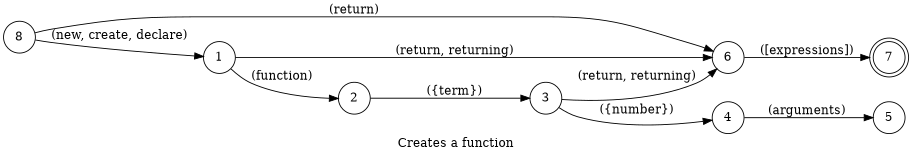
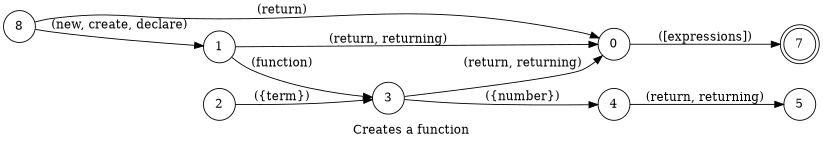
node "6": label "6" -> "0"
edge "1" -> "2": now "1" -> "3"
edge "4" -> "5": label "(arguments)" -> "(return, returning)"
